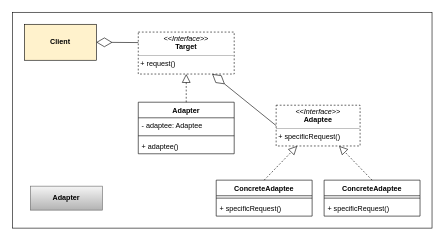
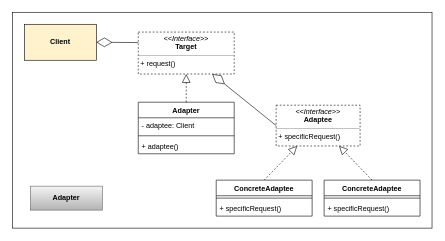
node "- adaptee: Adaptee": label "- adaptee: Adaptee" -> "- adaptee: Client"
